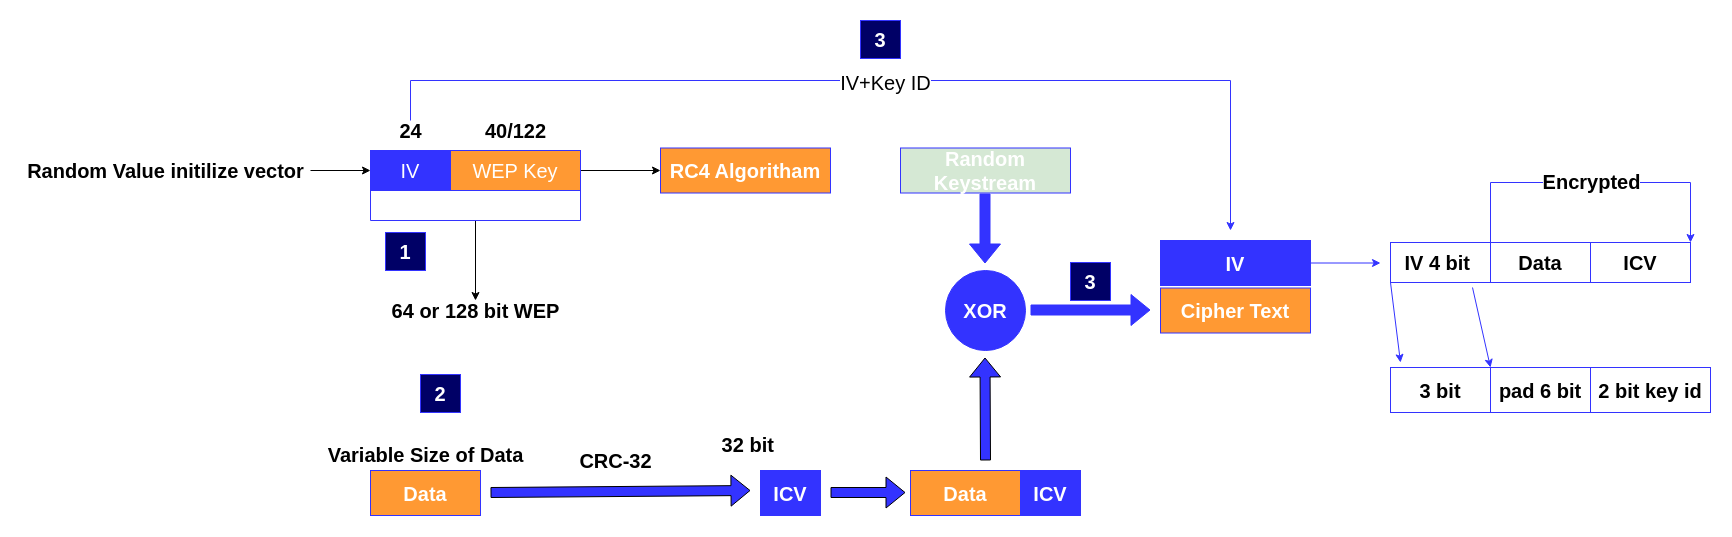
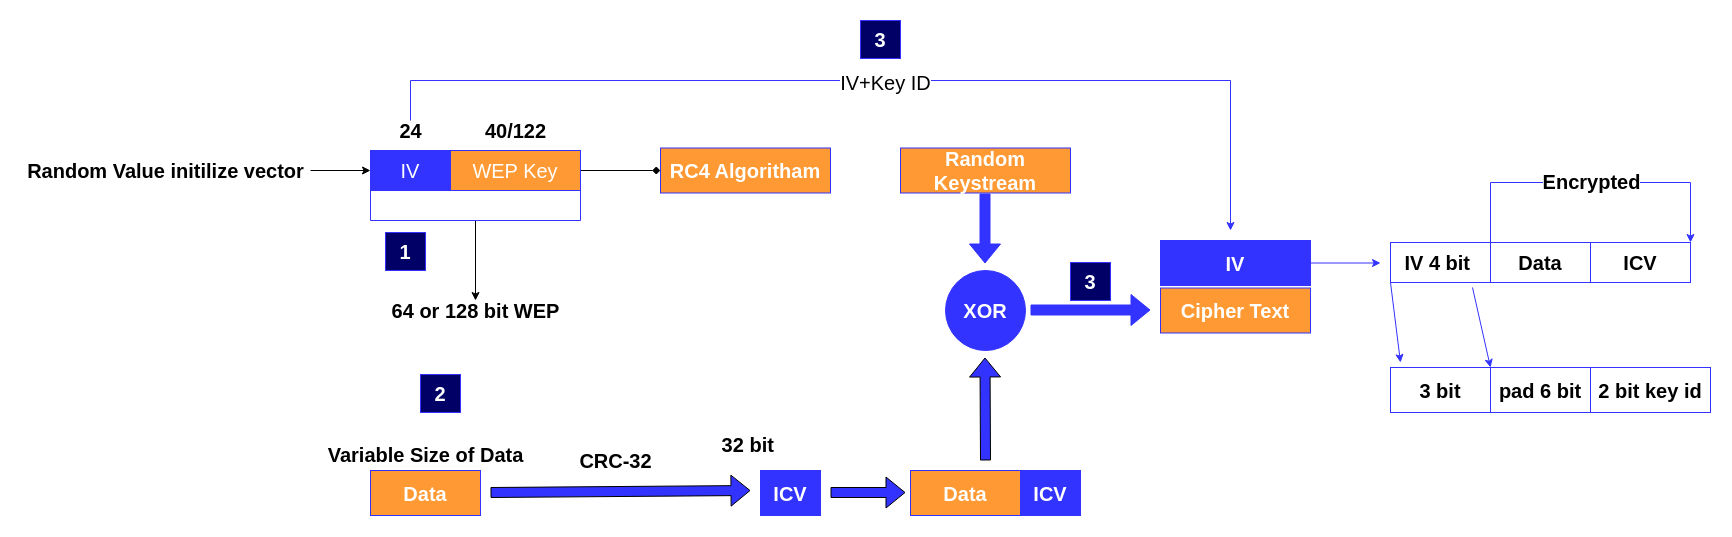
edge "WEP Key" -> "RC4 Algoritham": arrowhead classic -> diamond
node "Random Keystream": fillcolor #d5e8d4 -> #ff9933
